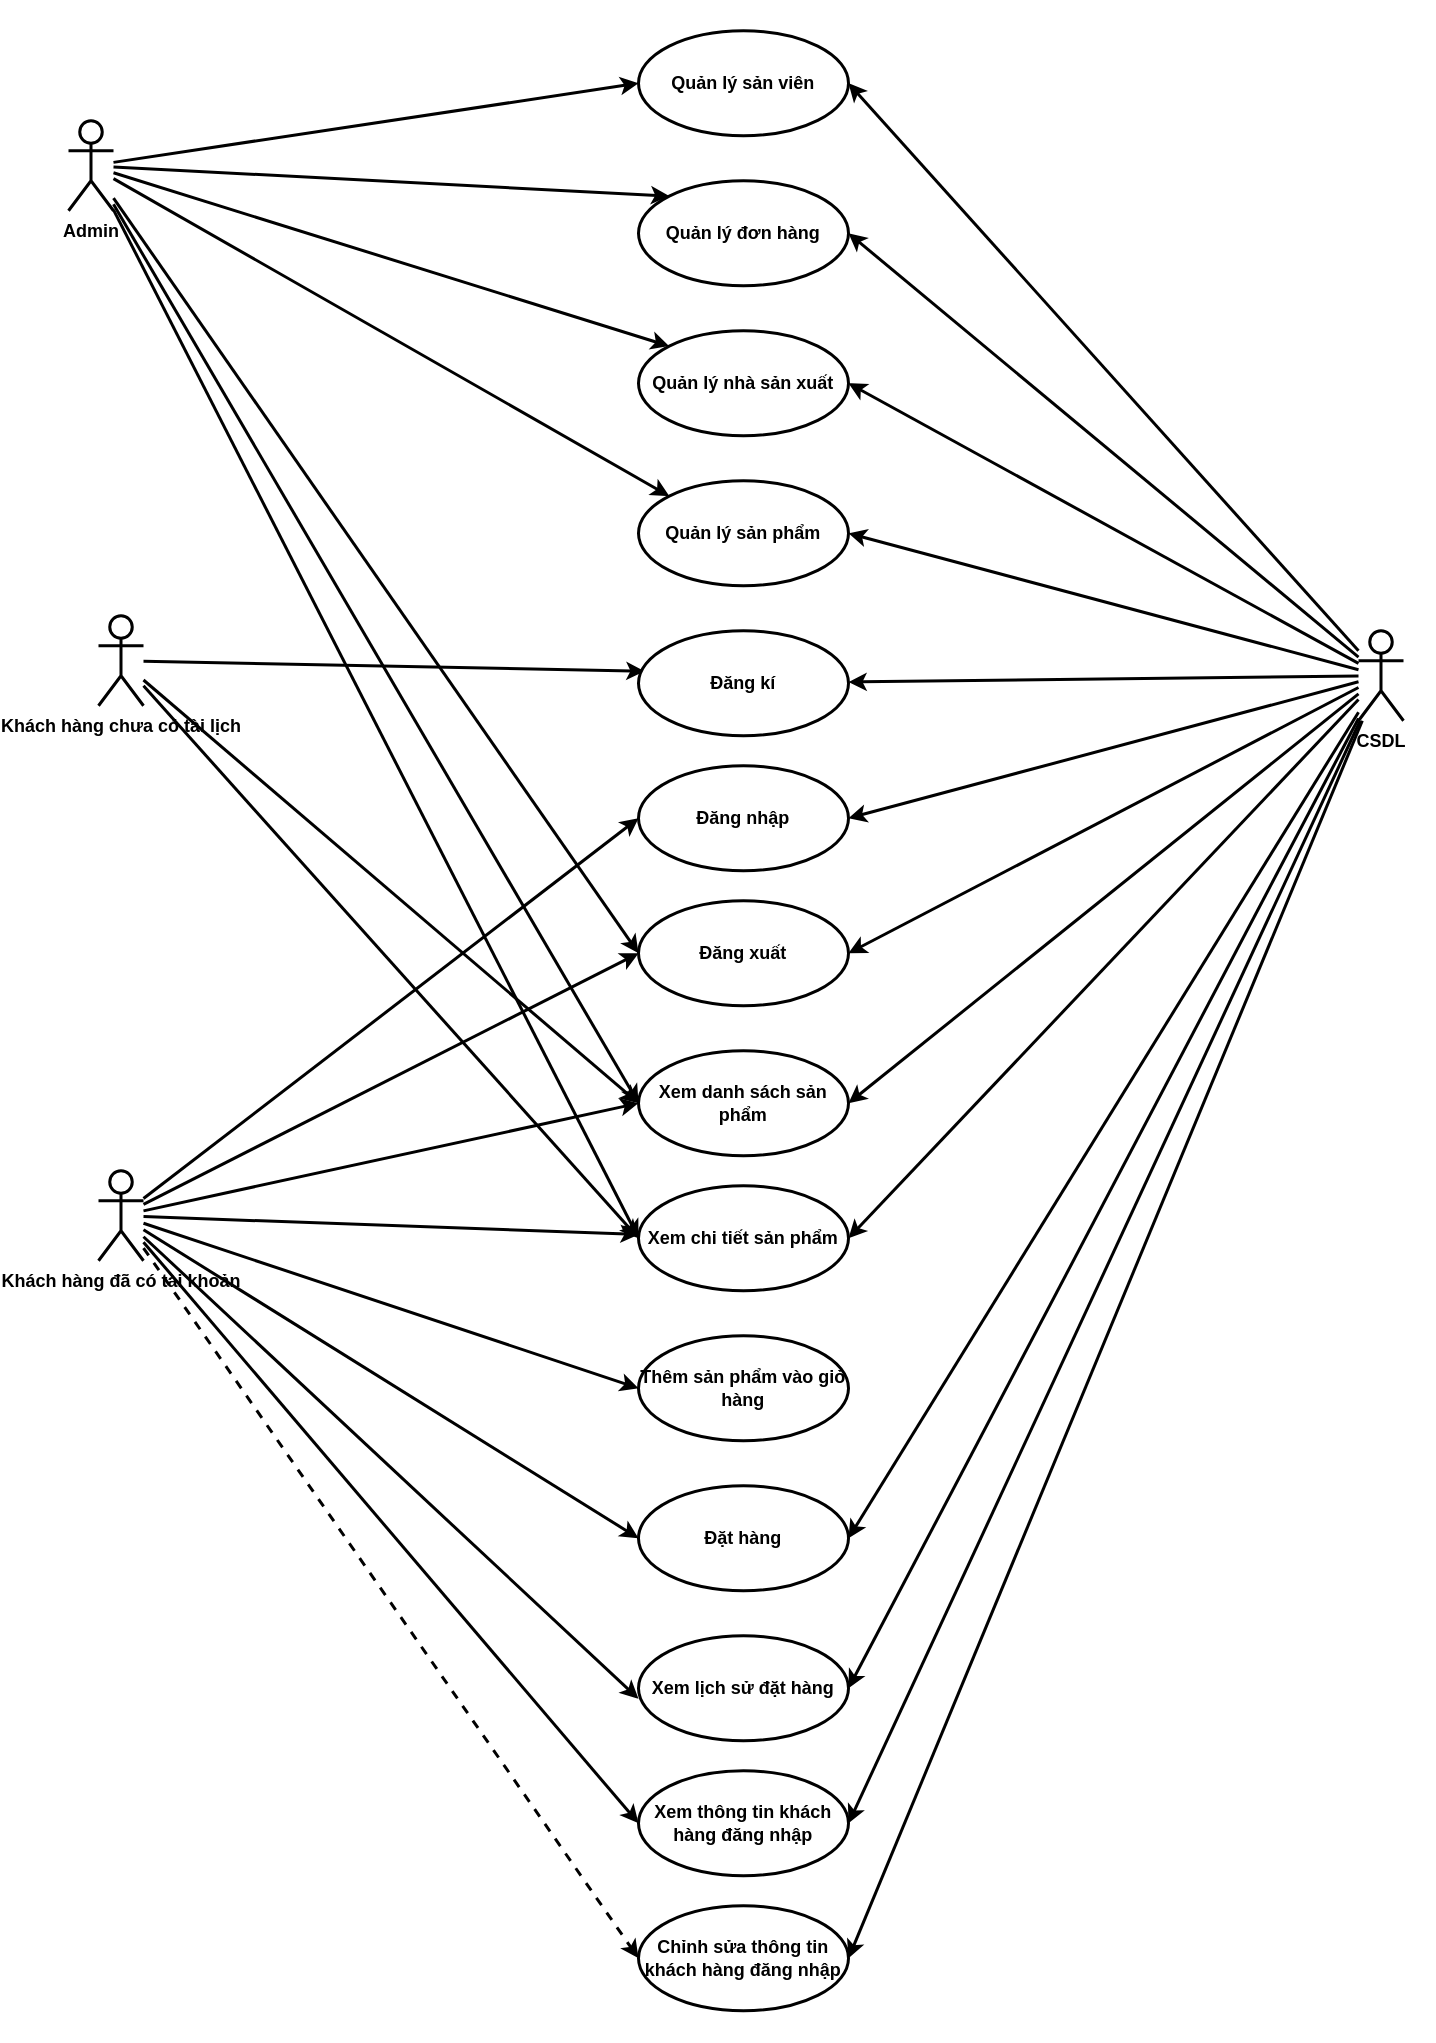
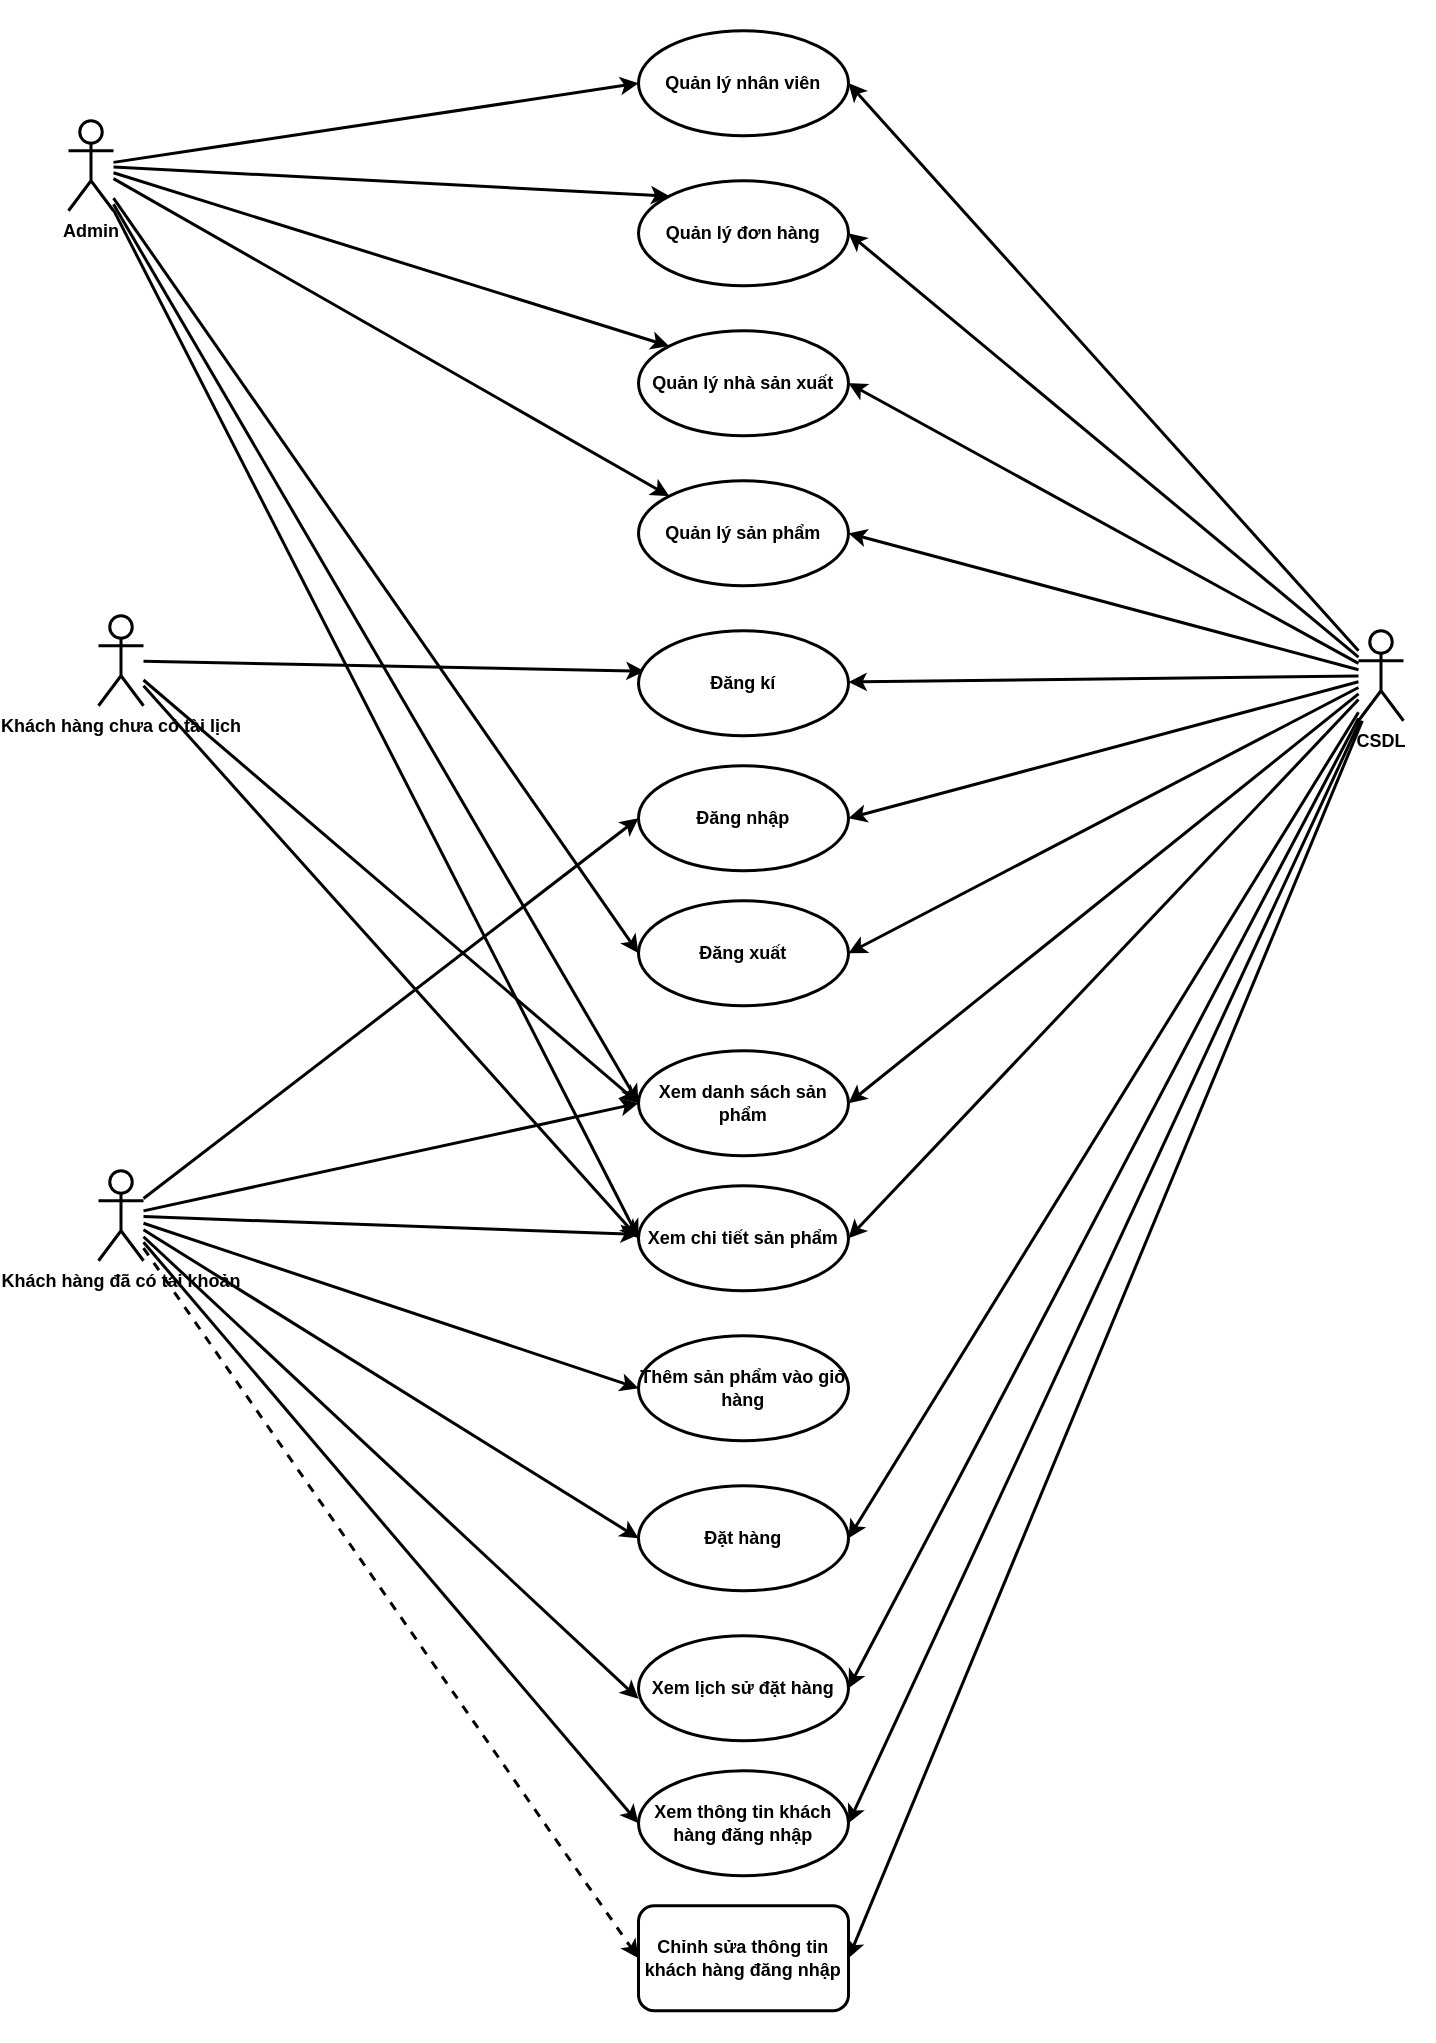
node "Quản lý sản viên": label "Quản lý sản viên" -> "Quản lý nhân viên"
edge "Khách hàng đã có tài khoản" -> "Đăng xuất": removed
node "Chỉnh sửa thông tin khách hàng đăng nhập": shape ellipse -> rounded rectangle
